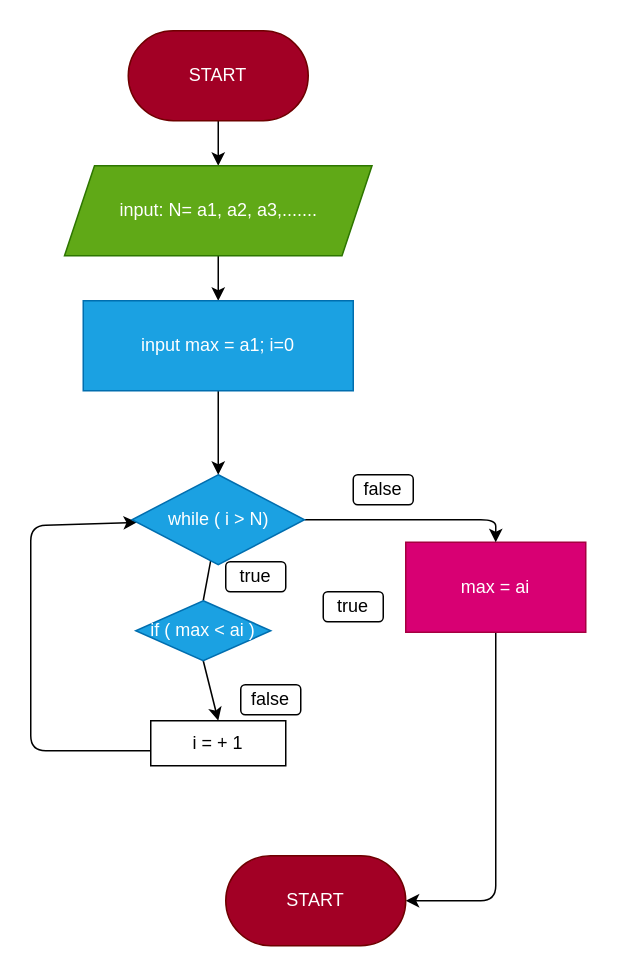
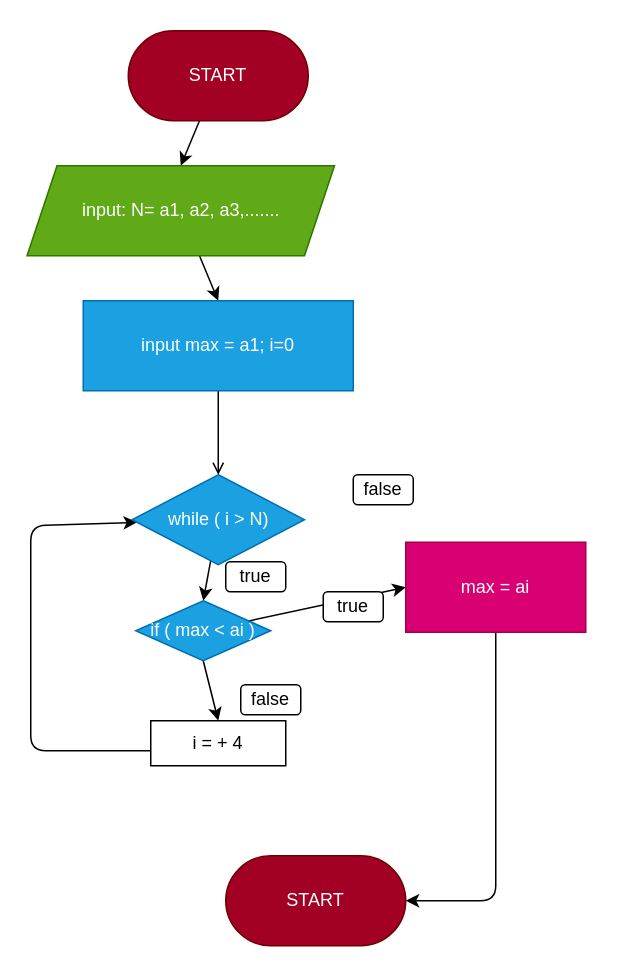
node "input: N= a1, a2, a3,.......": moved (218, 211) -> (181, 211)
edge "input max = a1; i=0" -> "while ( i > N)": arrowhead classic -> open
edge "while ( i > N)" -> "max = ai": removed
edge "while ( i > N)" -- "if ( max < ai )": arrowhead none -> classic
edge "if ( max < ai )" -> "max = ai": added
node "i = + 1": label "i = + 1" -> "i = + 4"
